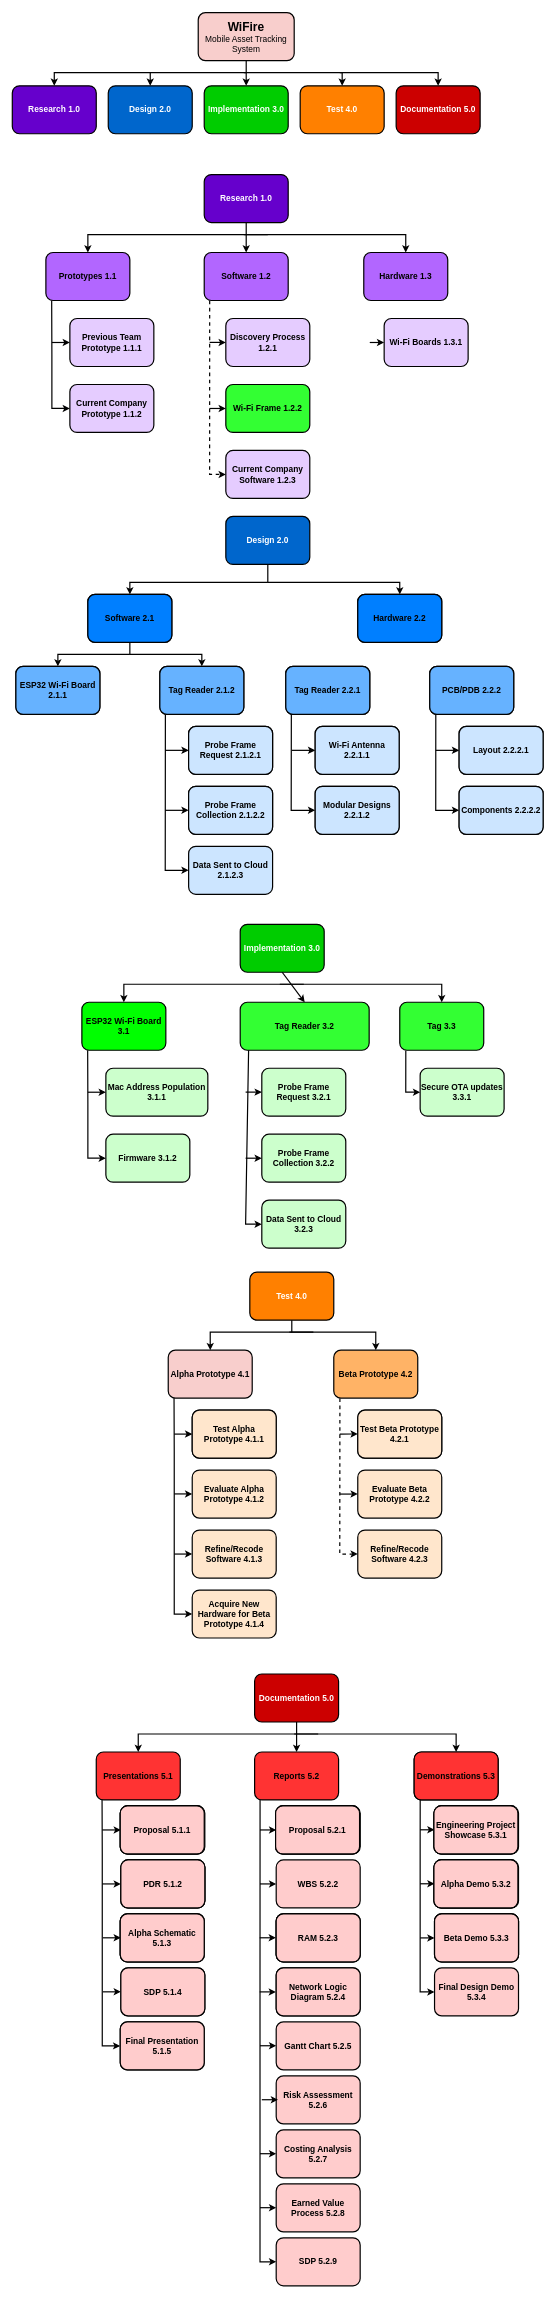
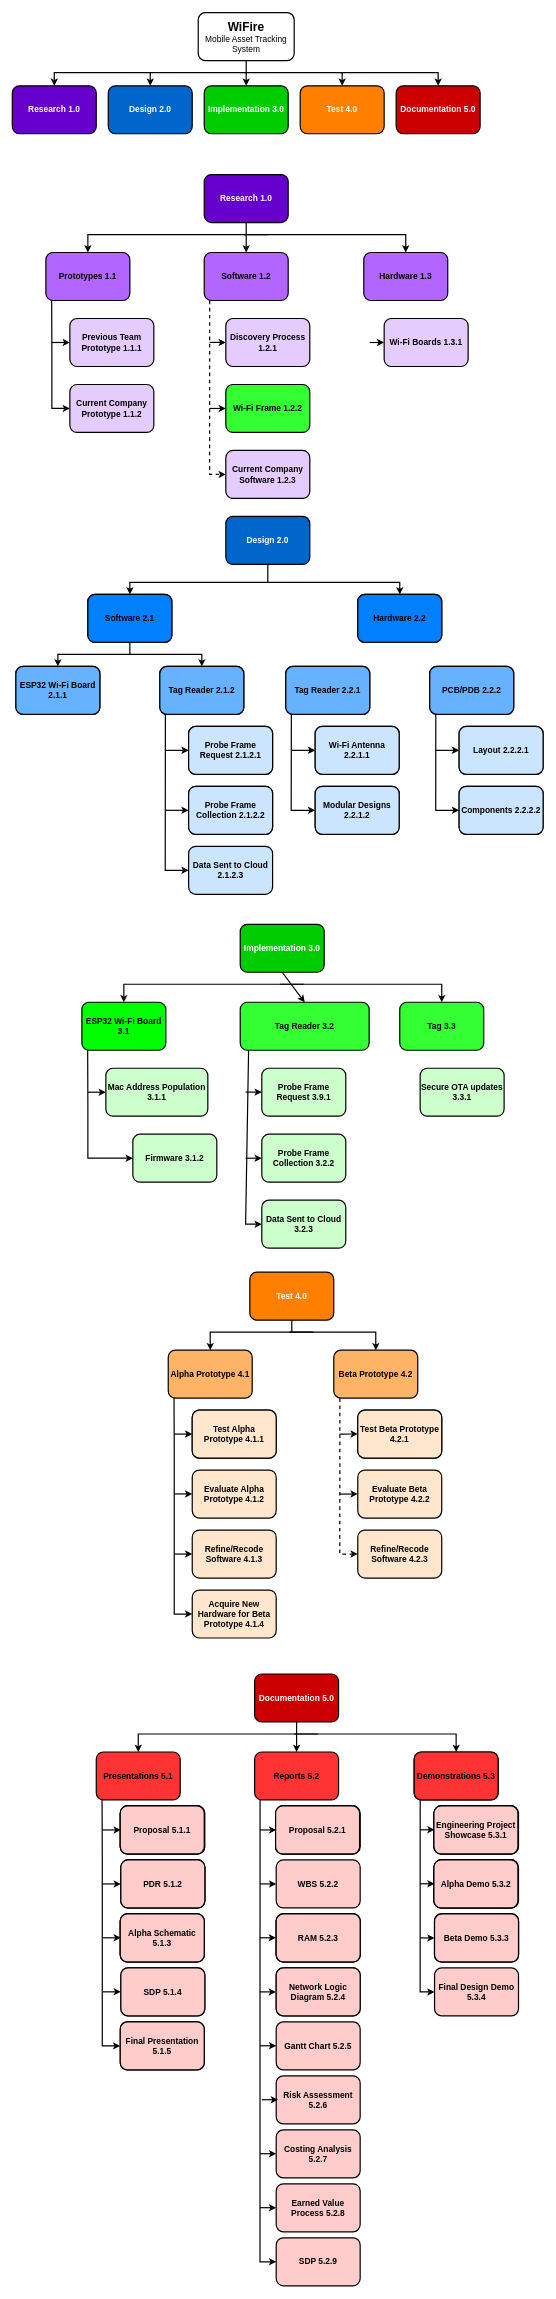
node "WiFire Mobile Asset Tracking System": fillcolor #f8cecc -> #ffffff
edge "Tag 3.3" -> "Secure OTA updates 3.3.1": removed
node "Probe Frame Request 3.2.1": label "Probe Frame Request 3.2.1" -> "Probe Frame Request 3.9.1"
node "Firmware 3.1.2": moved (148, 1158) -> (175, 1158)
node "Alpha Prototype 4.1": fillcolor #f8cecc -> #ffb366
